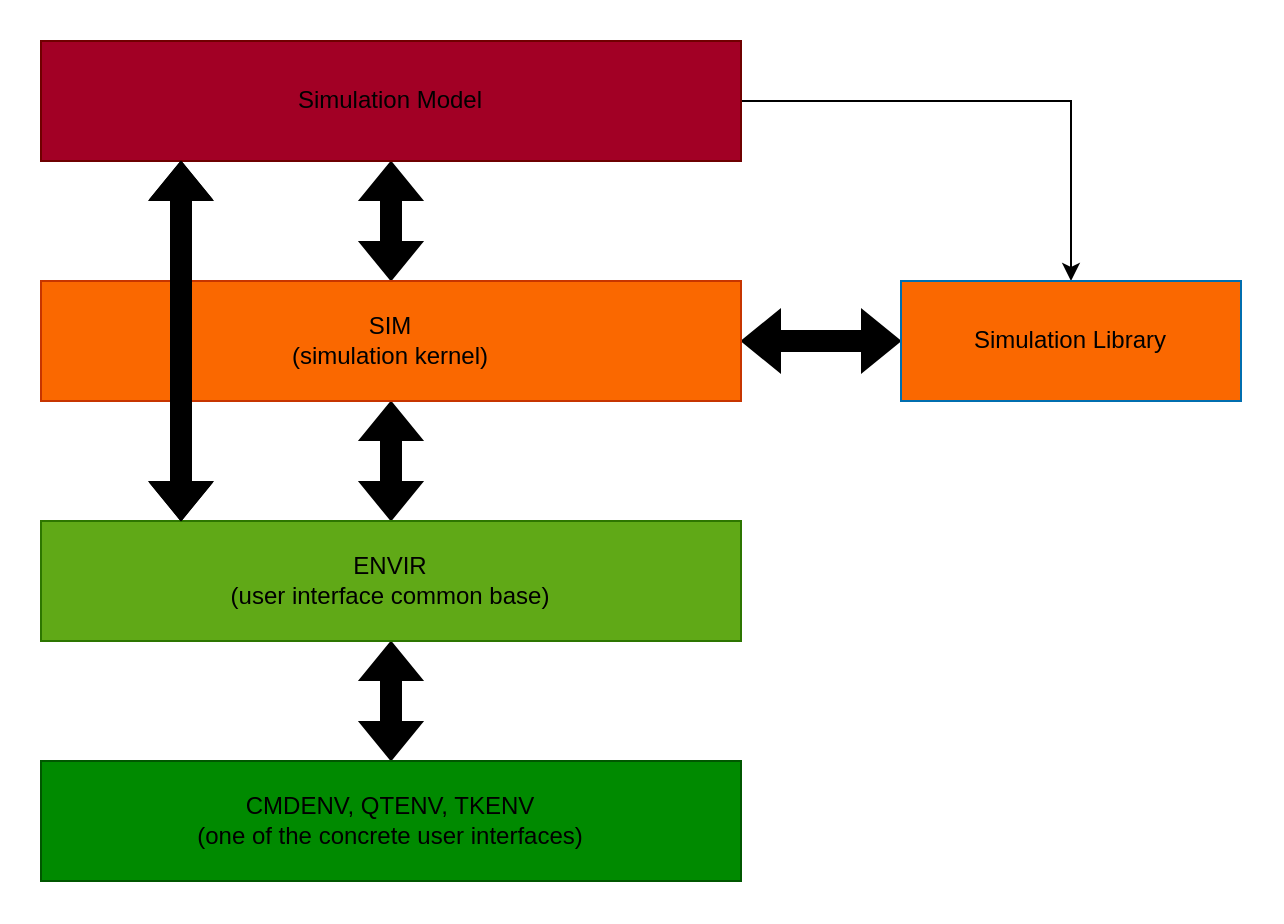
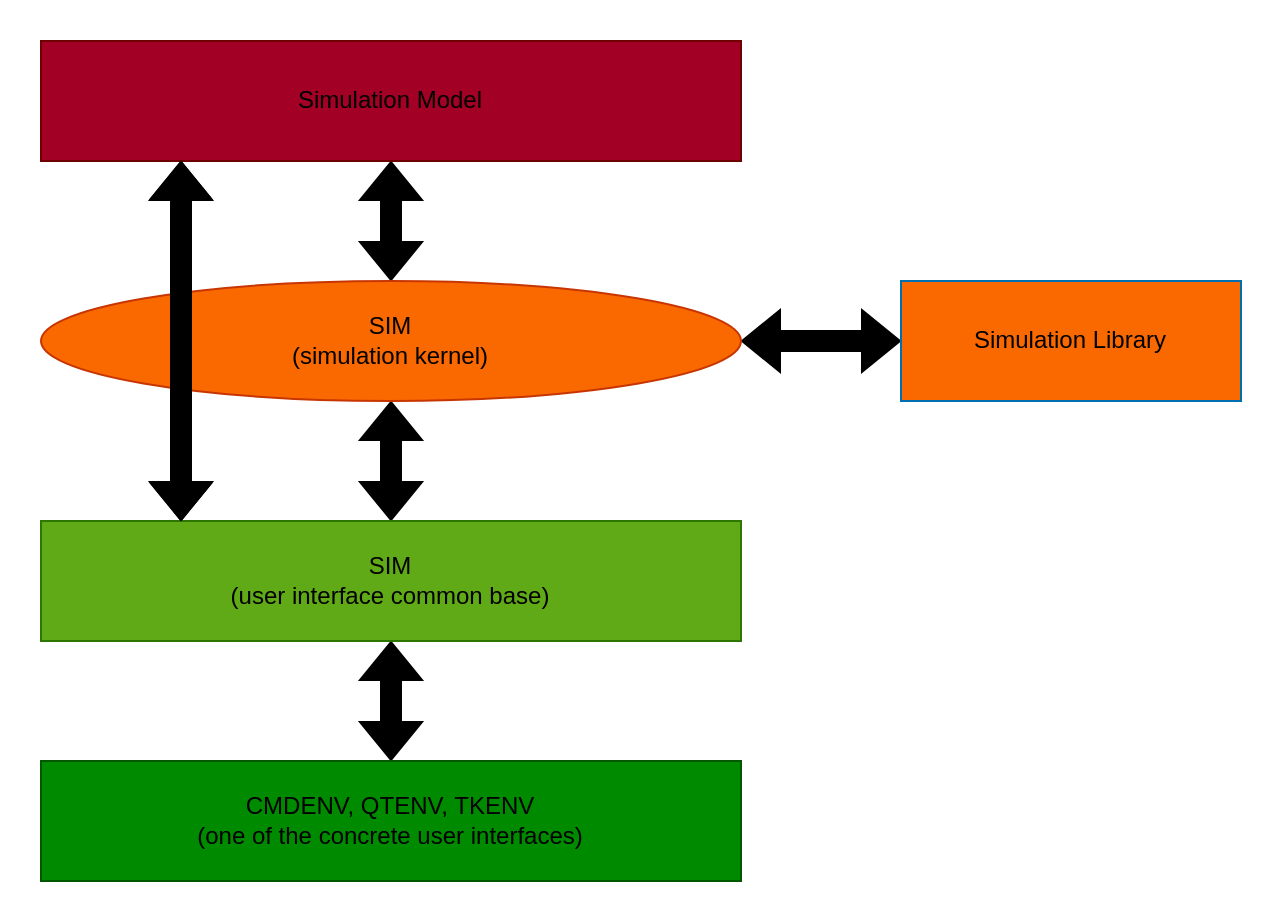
edge "Simulation Model" -> "Simulation Library": removed
node "SIM (simulation kernel)": shape rectangle -> ellipse
node "ENVIR (user interface common base)": label "ENVIR (user interface common base)" -> "SIM (user interface common base)"
